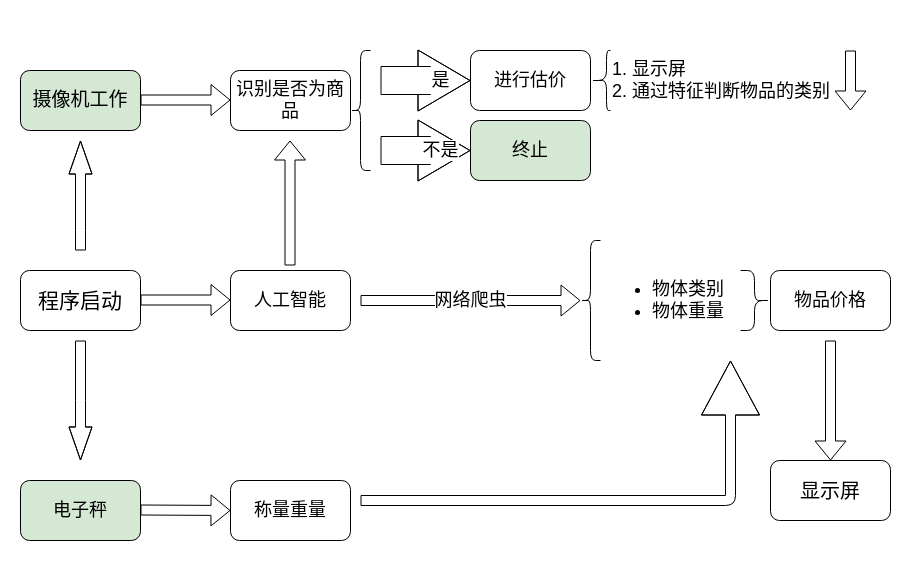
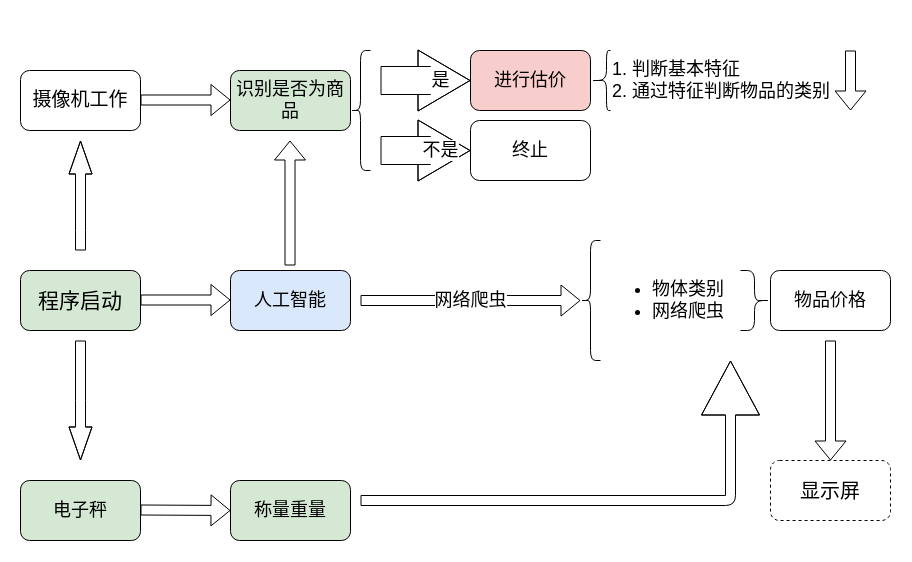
node "进行估价": fillcolor #ffffff -> #f8cecc
node "显示屏 通过特征判断物品的类别": label "显示屏 通过特征判断物品的类别" -> "判断基本特征 通过特征判断物品的类别"
node "摄像机工作": fillcolor #d5e8d4 -> #ffffff
node "识别是否为商品": fillcolor #ffffff -> #d5e8d4
node "终止": fillcolor #d5e8d4 -> #ffffff
node "程序启动": fillcolor #ffffff -> #d5e8d4
node "人工智能": fillcolor #ffffff -> #dae8fc
node "物体类别 物体重量": label "物体类别 物体重量" -> "物体类别 网络爬虫"
node "显示屏": style solid -> dashed
node "称量重量": fillcolor #ffffff -> #d5e8d4
